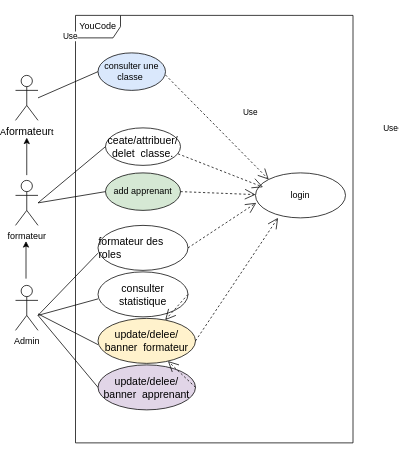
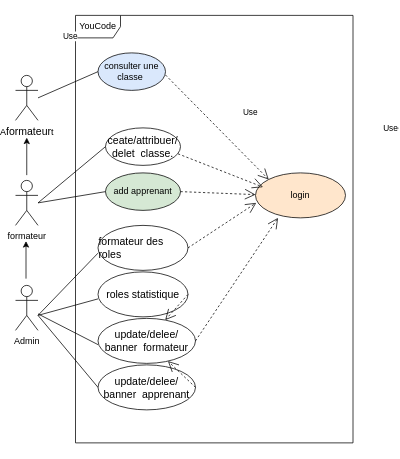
node "login": fillcolor #ffffff -> #ffe6cc
node "consulter statistique": label "consulter statistique" -> "roles statistique"
node "update/delee/ banner formateur": fillcolor #fff2cc -> #ffffff
node "update/delee/ banner apprenant": fillcolor #e1d5e7 -> #ffffff
